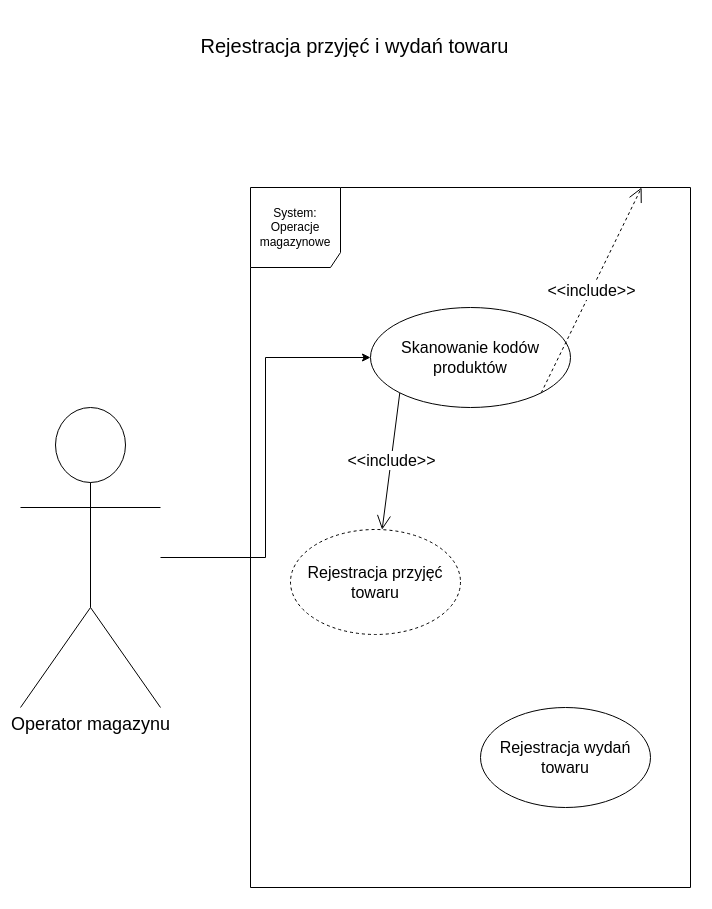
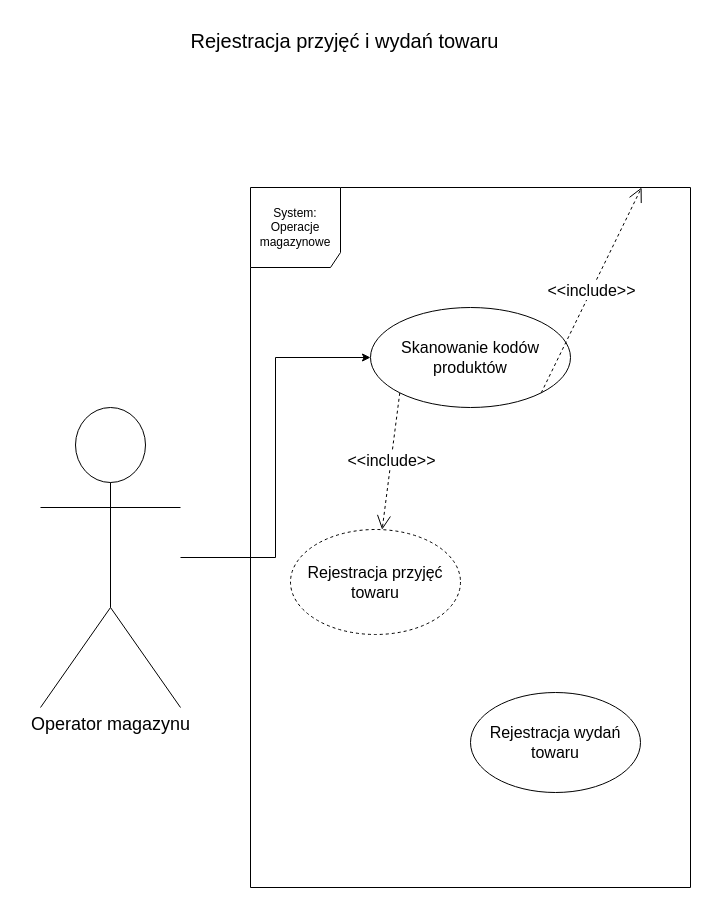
node "Rejestracja przyjęć i wydań towaru": moved (355, 46) -> (345, 41)
edge "Skanowanie kodów produktów" -> "Rejestracja przyjęć towaru": style solid -> dashed
node "Operator magazynu": moved (91, 558) -> (111, 558)
node "Rejestracja wydań towaru": moved (566, 758) -> (556, 743)
